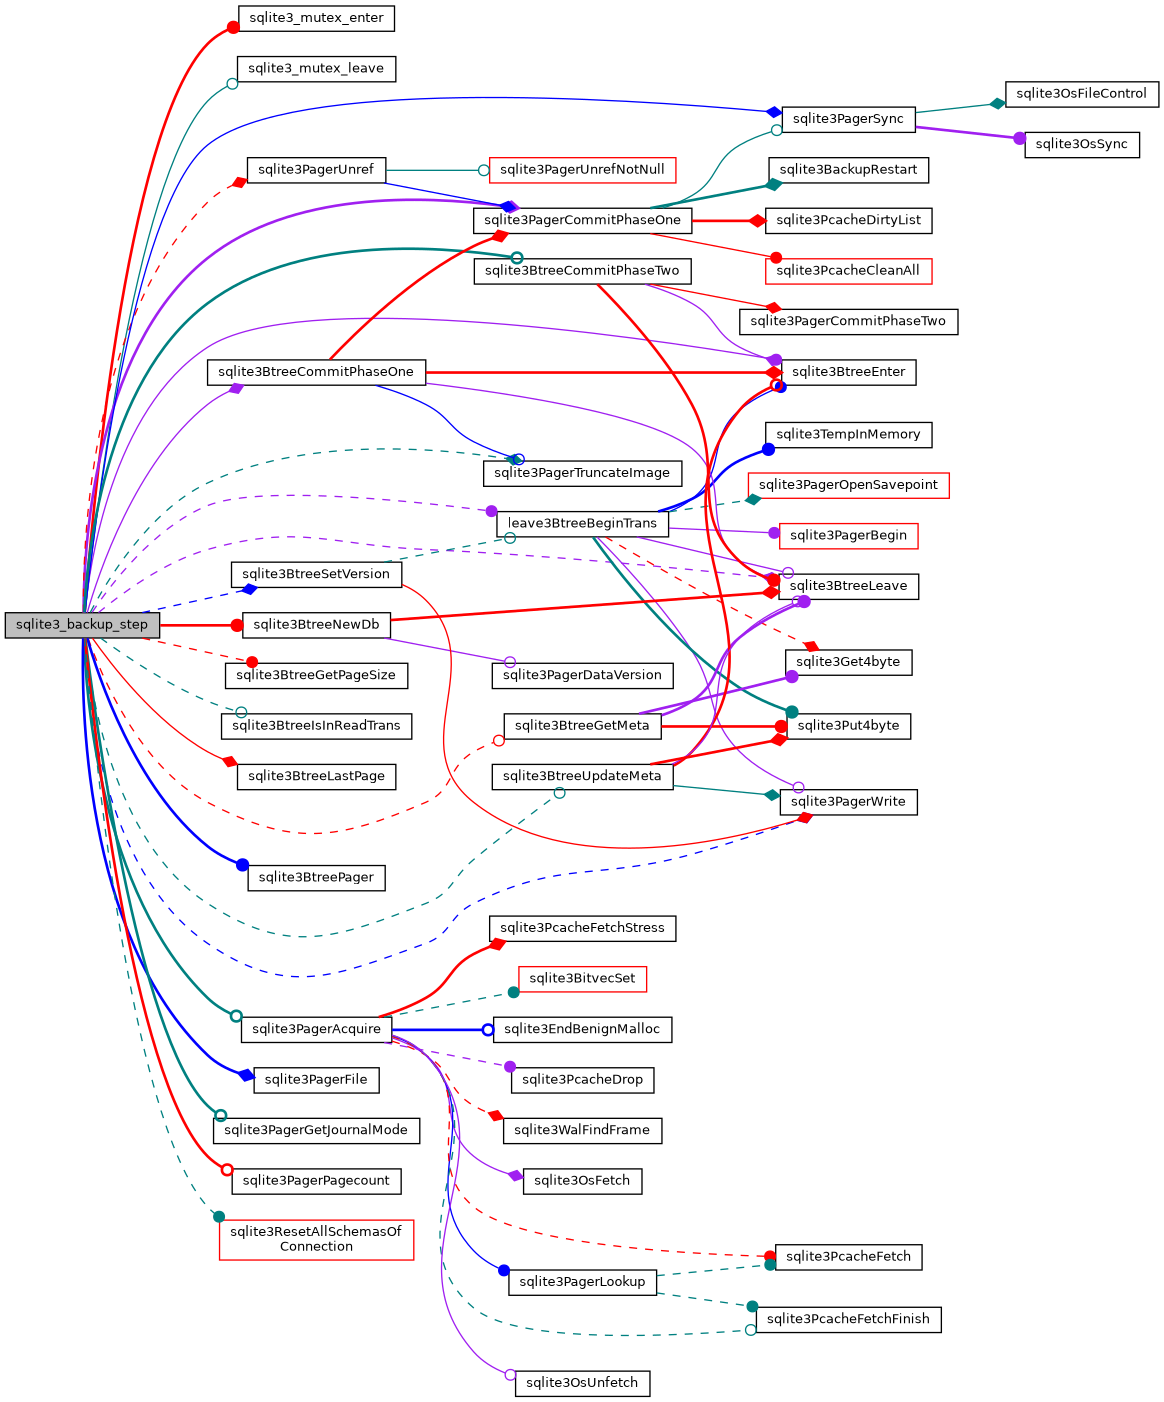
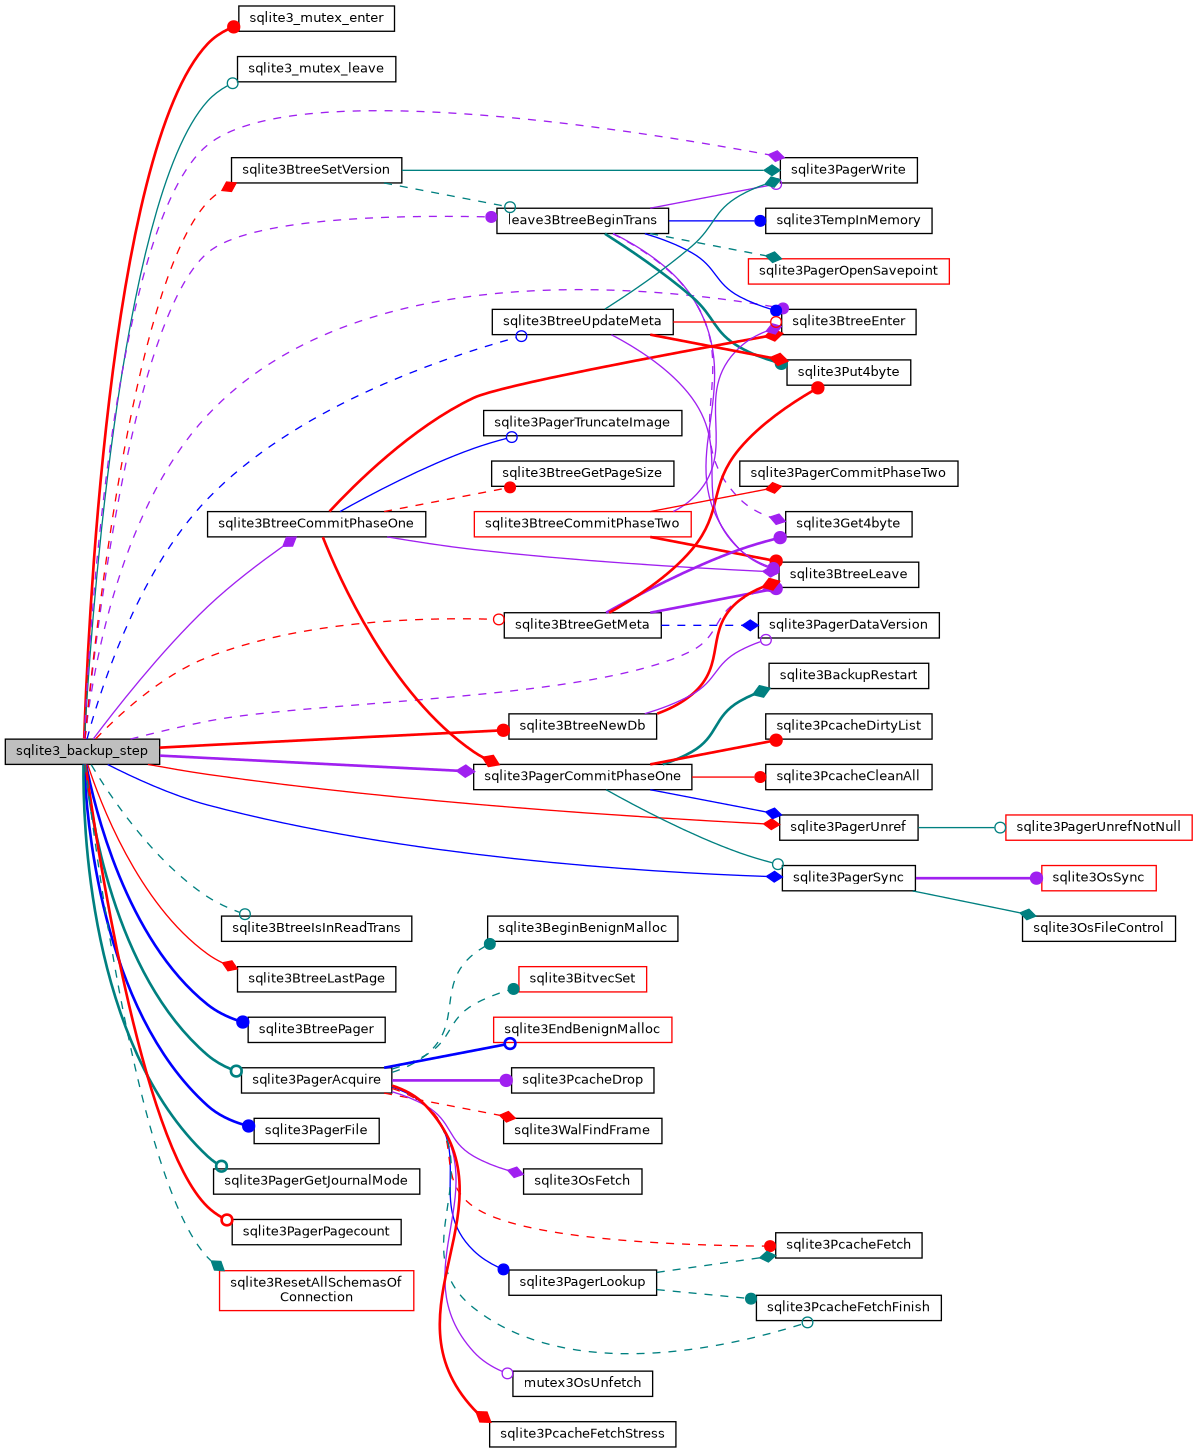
node "sqlite3OsSync": color black -> red
edge "sqlite3PagerUnref" -> "sqlite3PagerCommitPhaseOne": reversed
edge "sqlite3PagerCommitPhaseOne" -> "sqlite3PcacheDirtyList": arrowhead diamond -> dot
node "sqlite3BtreeCommitPhaseTwo": color black -> red
node "sqlite3PcacheCleanAll": color red -> black
edge "sqlite3_backup_step" -> "sqlite3PagerUnref": style dashed -> solid
edge "sqlite3_backup_step" -> "sqlite3BtreeCommitPhaseTwo": removed
edge "sqlite3_backup_step" -> "sqlite3BtreeEnter": style solid -> dashed
edge "sqlite3_backup_step" -> "sqlite3PagerTruncateImage": removed
edge "leave3BtreeBeginTrans" -> "sqlite3TempInMemory": style bold -> solid
node "sqlite3PagerBegin": removed
edge "sqlite3BtreeUpdateMeta" -> "sqlite3BtreeEnter": style bold -> solid
edge "leave3BtreeBeginTrans" -> "sqlite3Get4byte": color red -> purple
edge "sqlite3_backup_step" -> "sqlite3BtreeSetVersion": color blue -> red
edge "sqlite3BtreeGetMeta" -> "sqlite3PagerDataVersion": added
edge "sqlite3_backup_step" -> "sqlite3BtreeGetPageSize": now "sqlite3BtreeCommitPhaseOne" -> "sqlite3BtreeGetPageSize"
edge "sqlite3BtreeUpdateMeta" -> "sqlite3BtreeLeave": arrowhead odot -> dot
edge "sqlite3_backup_step" -> "sqlite3PagerFile": arrowhead diamond -> dot
edge "sqlite3BtreeSetVersion" -> "sqlite3PagerWrite": color red -> teal
edge "sqlite3_backup_step" -> "sqlite3BtreeUpdateMeta": color teal -> blue
node "sqlite3BeginBenignMalloc": added
edge "sqlite3_backup_step" -> "sqlite3PagerWrite": color blue -> purple
edge "sqlite3_backup_step" -> "sqlite3ResetAllSchemasOf Connection": arrowhead dot -> diamond
node "sqlite3EndBenignMalloc": color black -> red
edge "sqlite3PagerAcquire" -> "sqlite3PcacheDrop": style dashed -> bold
edge "sqlite3PagerLookup" -> "sqlite3PcacheFetch": arrowhead dot -> diamond
node "sqlite3OsUnfetch": label "sqlite3OsUnfetch" -> "mutex3OsUnfetch"
